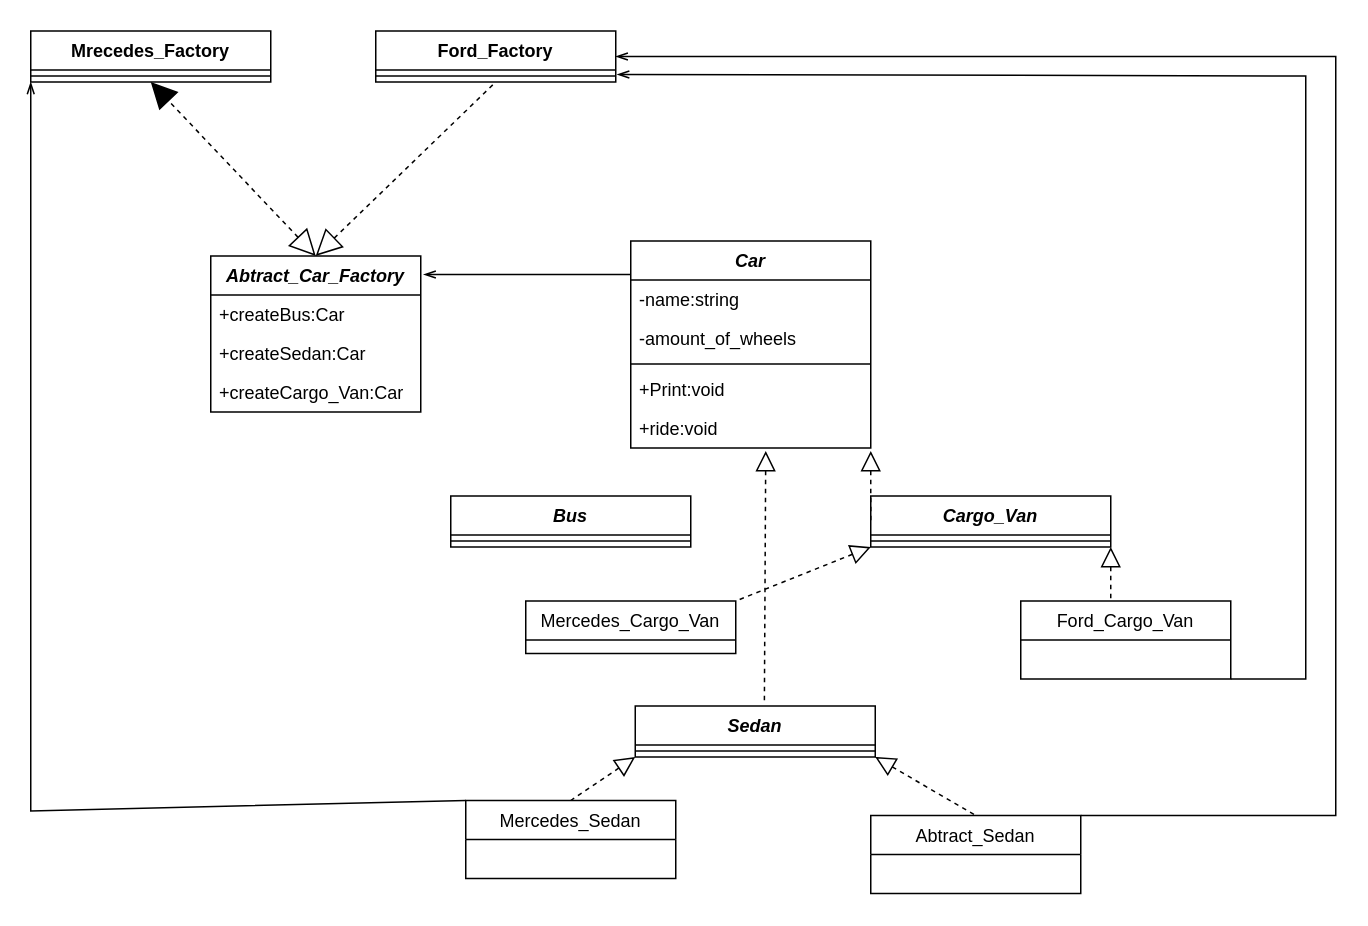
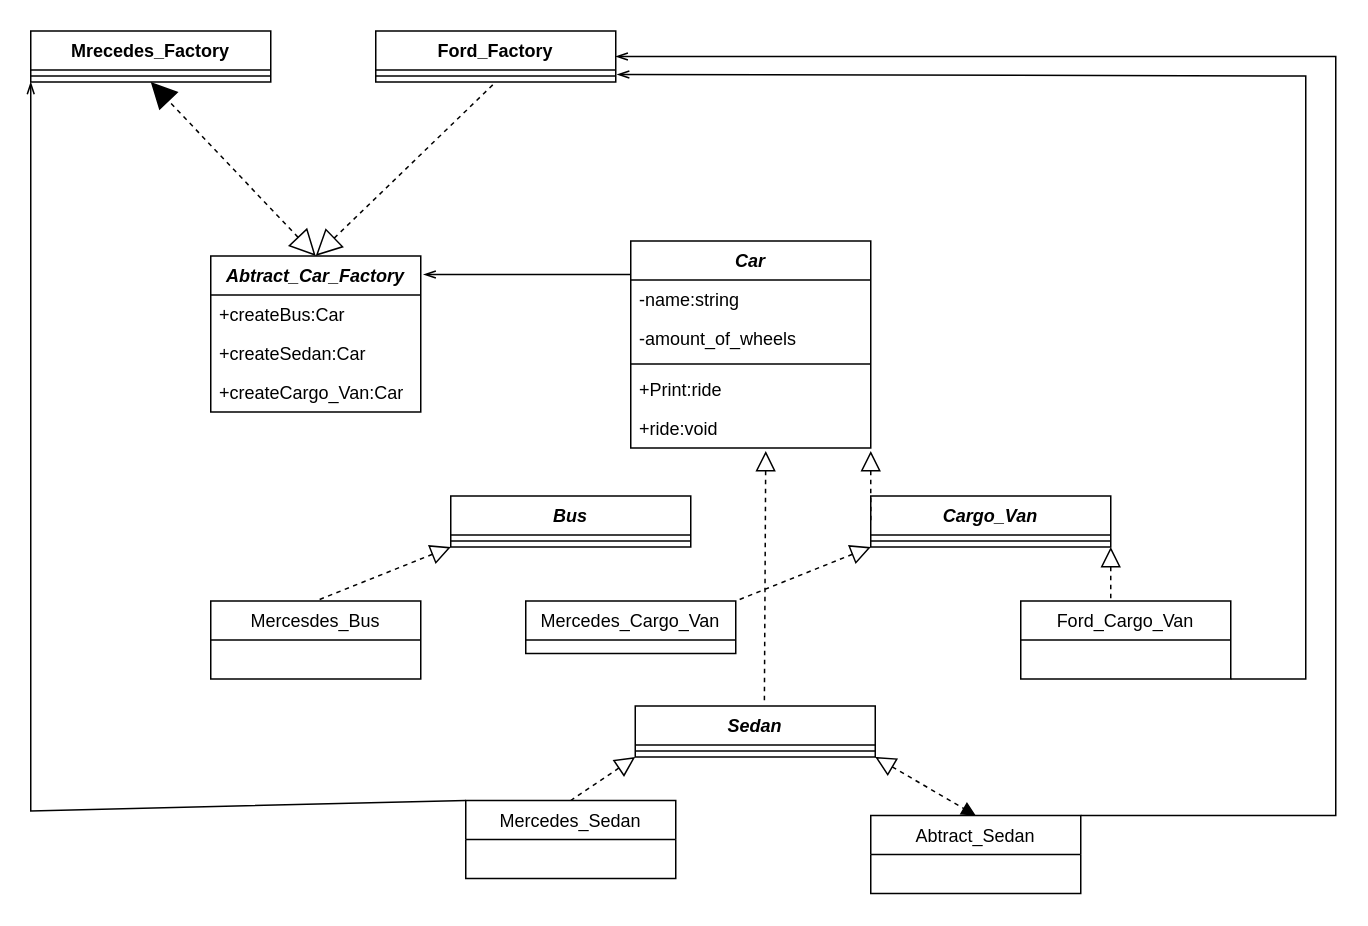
node "+Print:void": label "+Print:void" -> "+Print:ride"
edge "Mercesdes_Bus" -> "Bus": added
node "Mercesdes_Bus": added
edge "Abtract_Sedan" -> "Sedan": arrowhead none -> block
